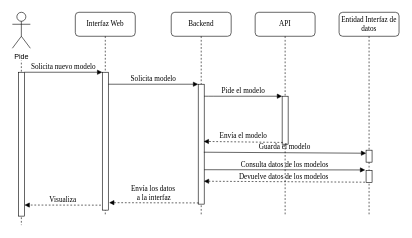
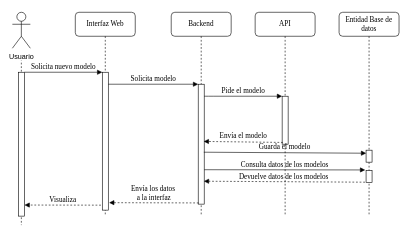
node "Entidad Interfaz de datos": label "Entidad Interfaz de datos" -> "Entidad Base de datos"
node "Pide": label "Pide" -> "Usuario"
